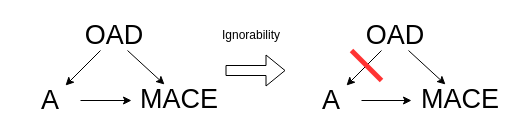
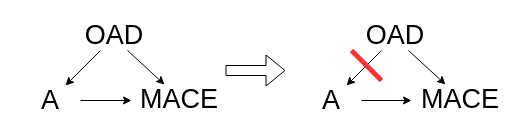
node "Ignorability": removed
